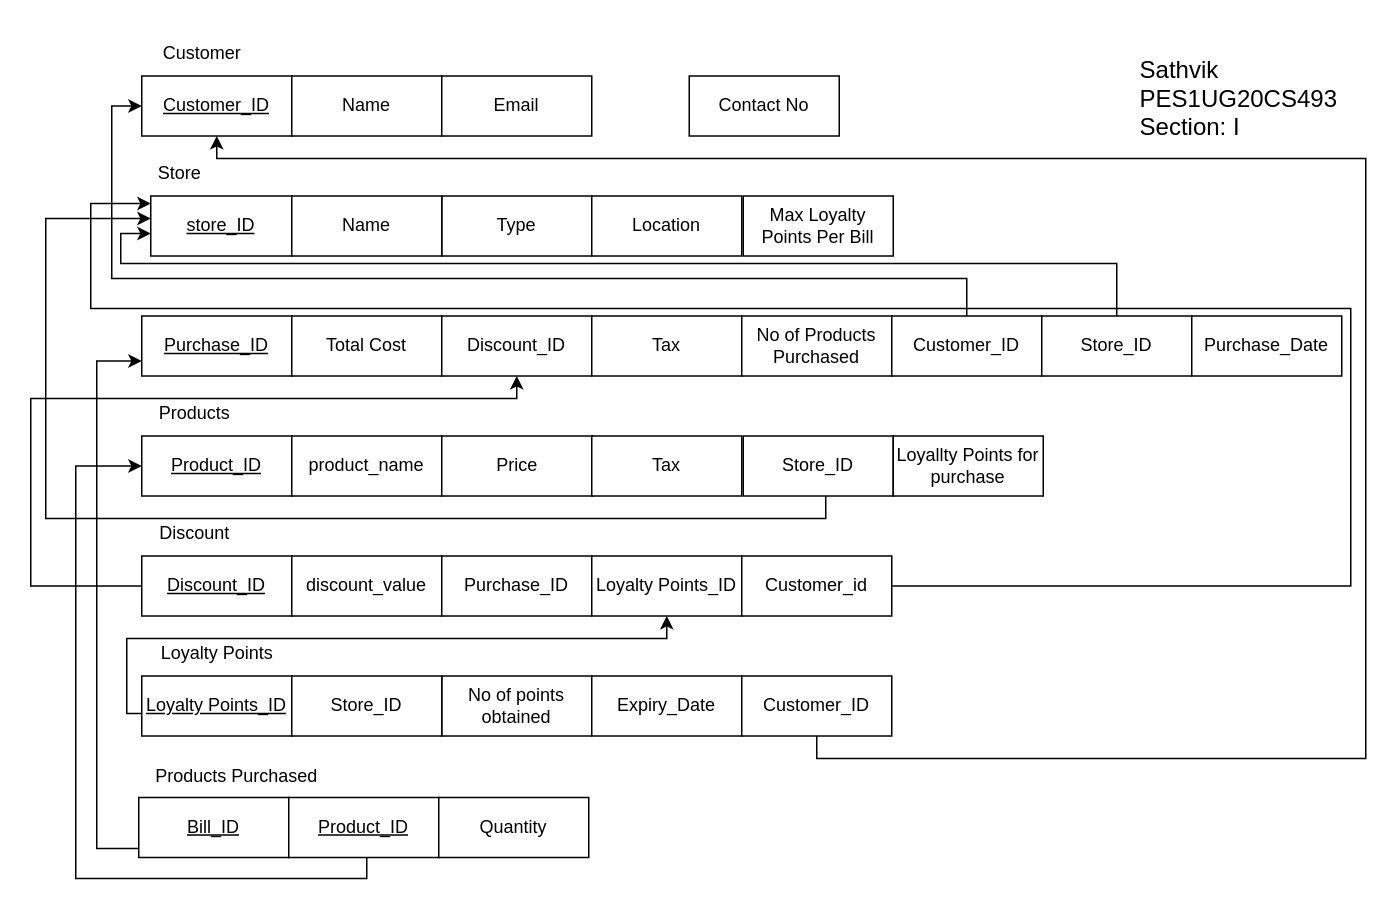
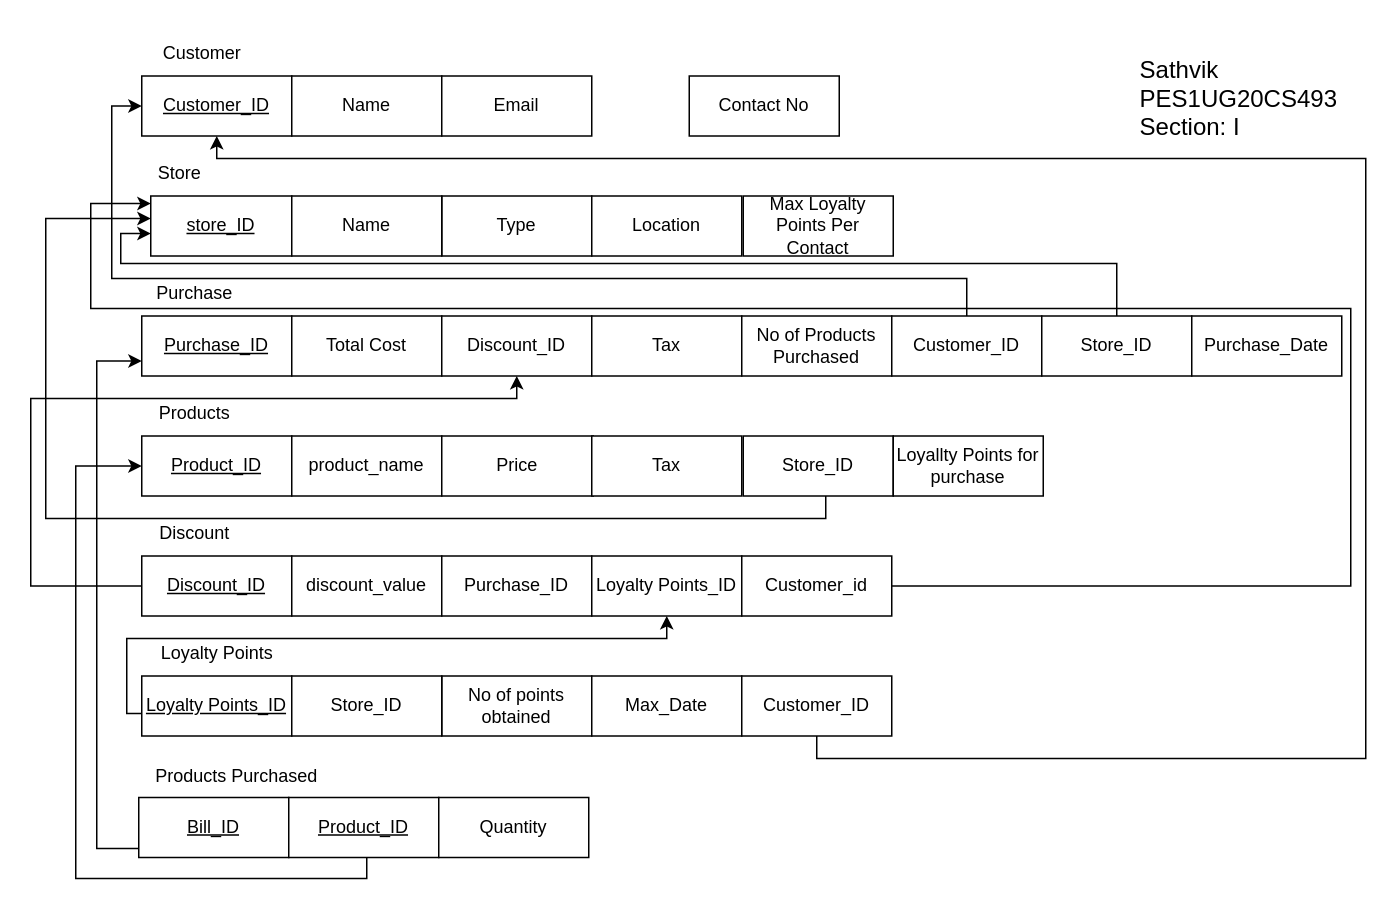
node "Max Loyalty Points Per Bill": label "Max Loyalty Points Per Bill" -> "Max Loyalty Points Per Contact"
node "Purchase": added
node "Expiry_Date": label "Expiry_Date" -> "Max_Date"
